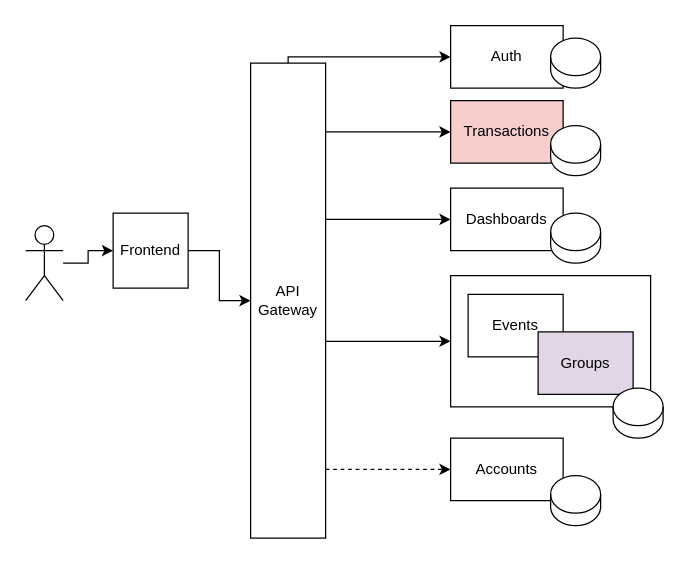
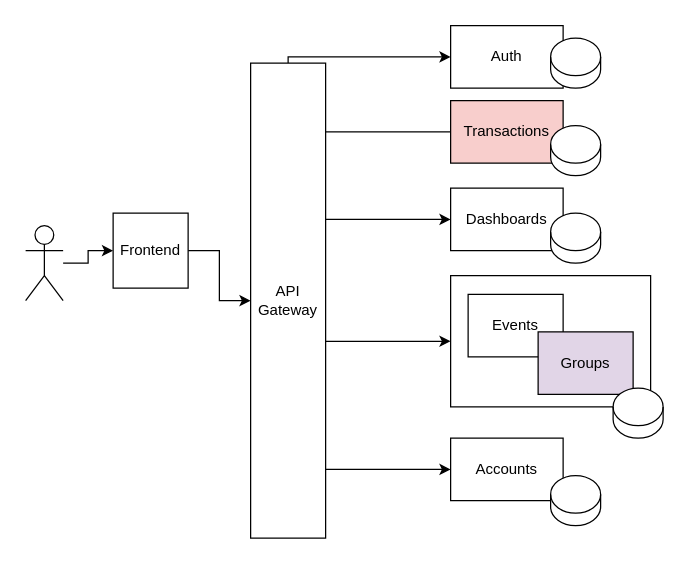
edge "API Gateway" -> "Transactions": arrowhead classic -> none
edge "API Gateway" -> "Accounts": style dashed -> solid
